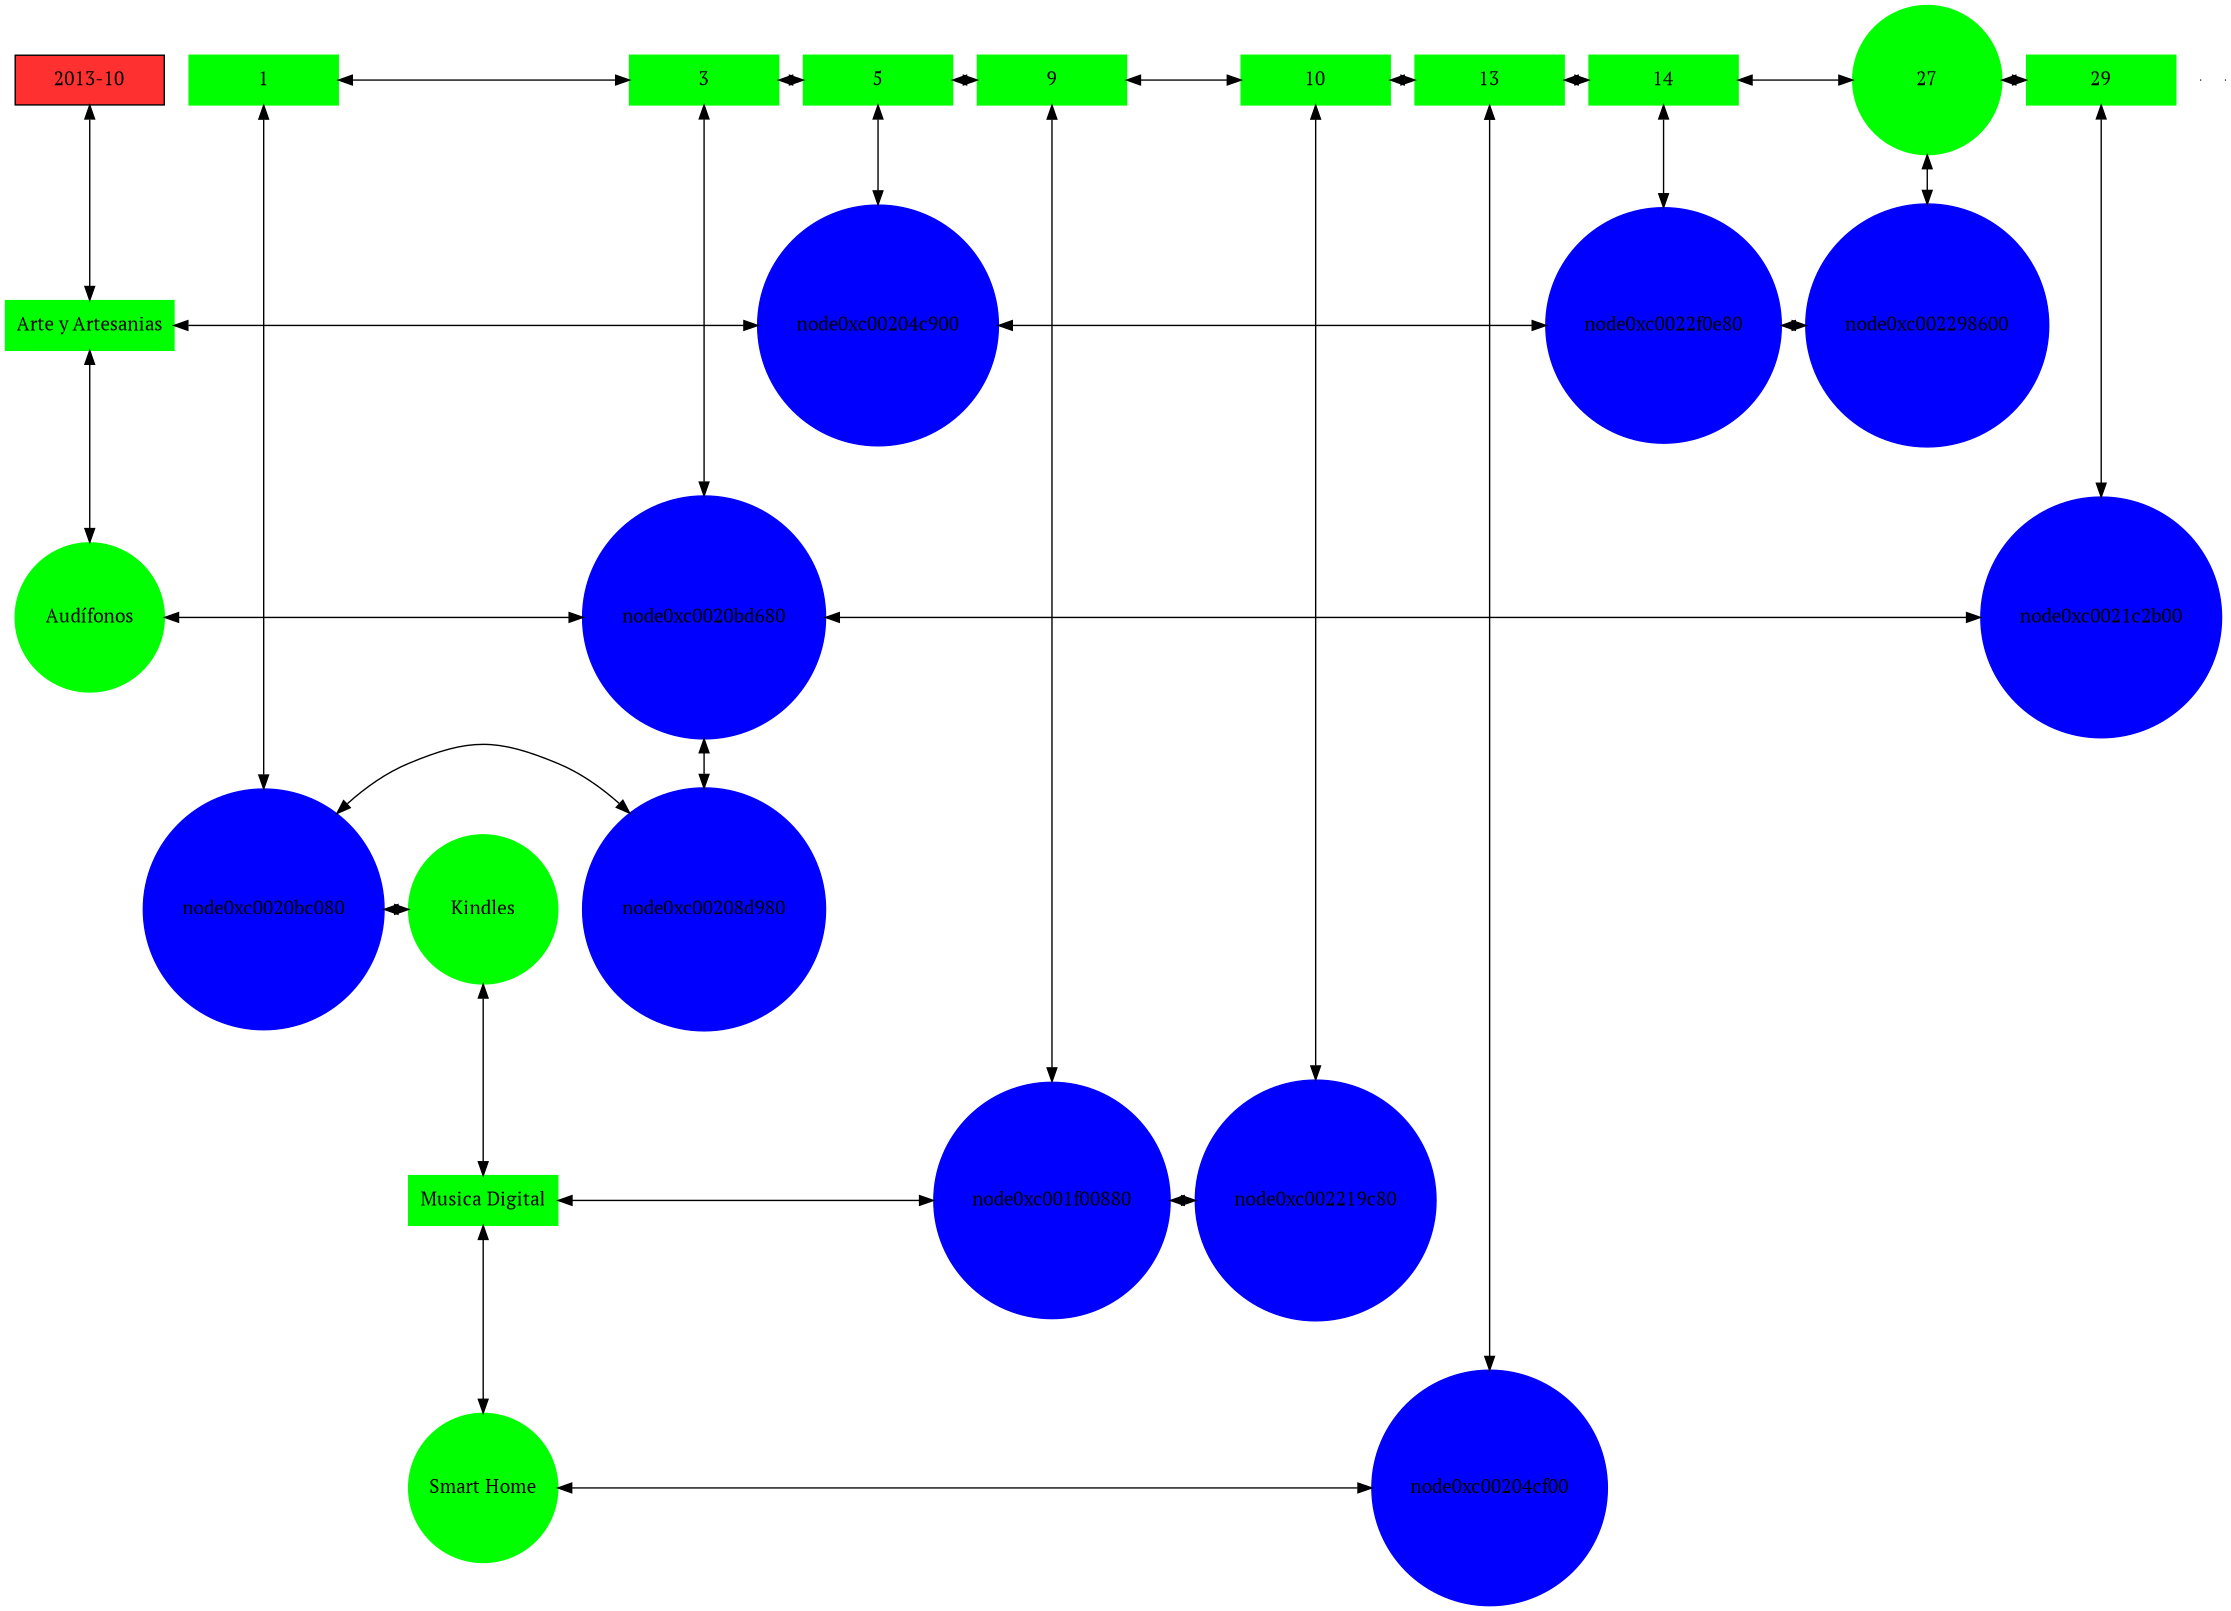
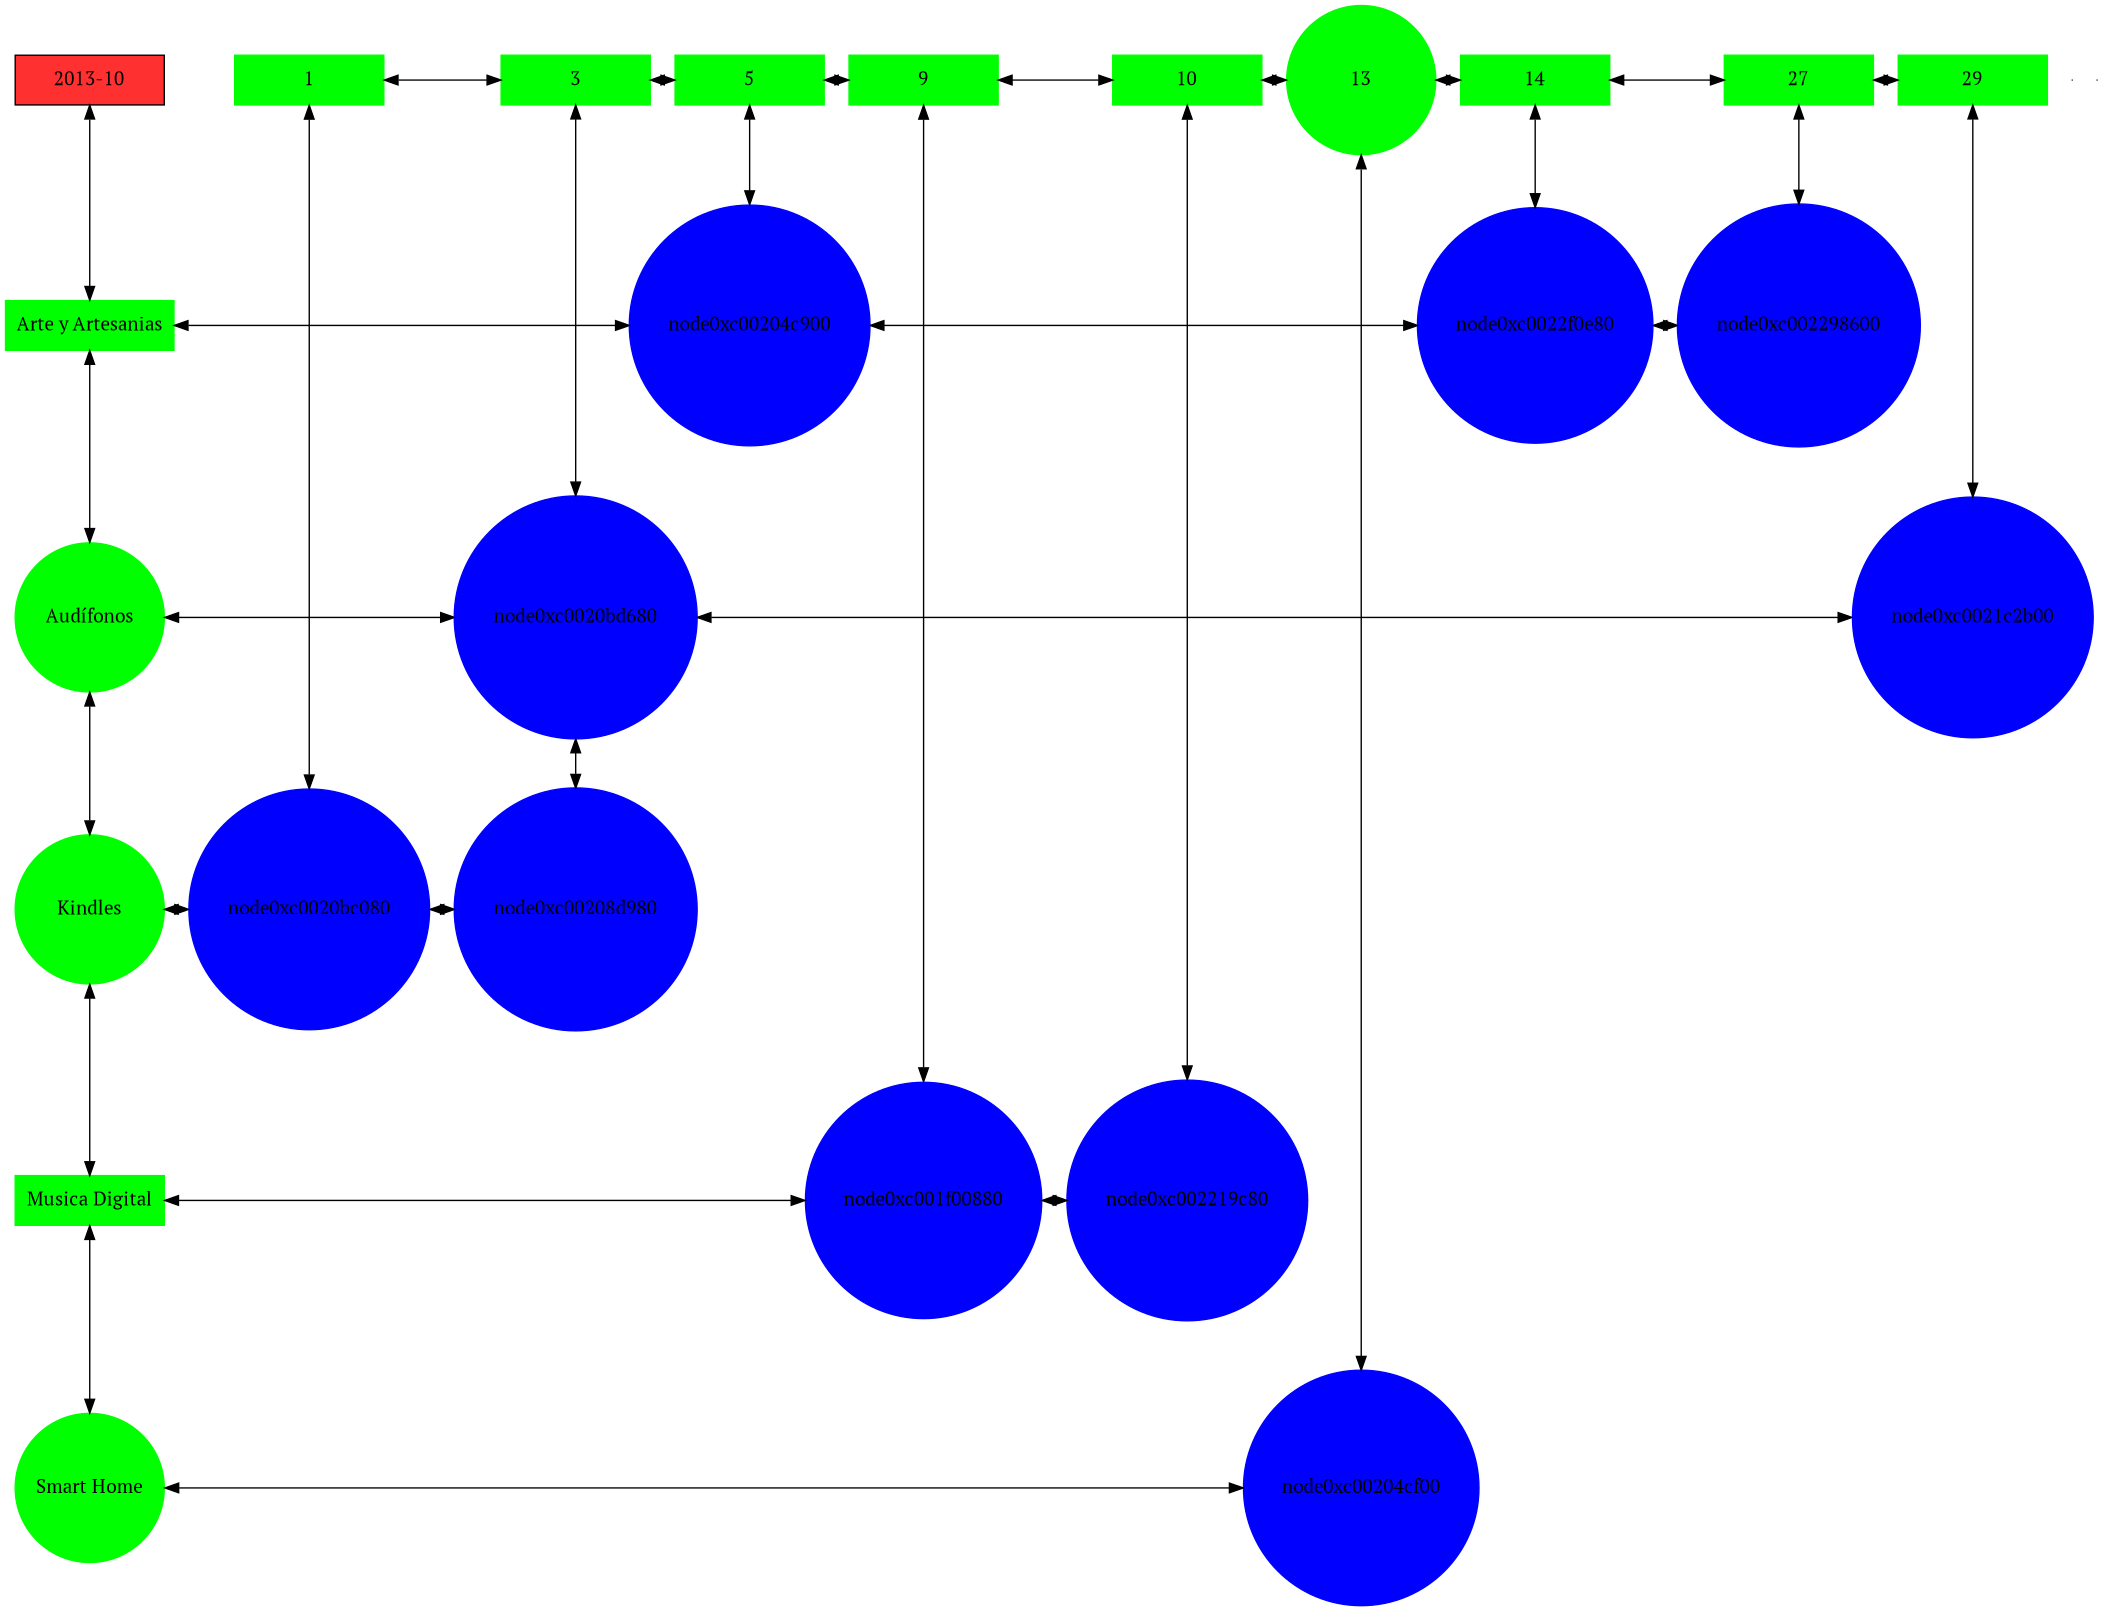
node "13": shape box -> circle
node "27": shape circle -> box
edge "Audífonos" -- "Kindles": added
